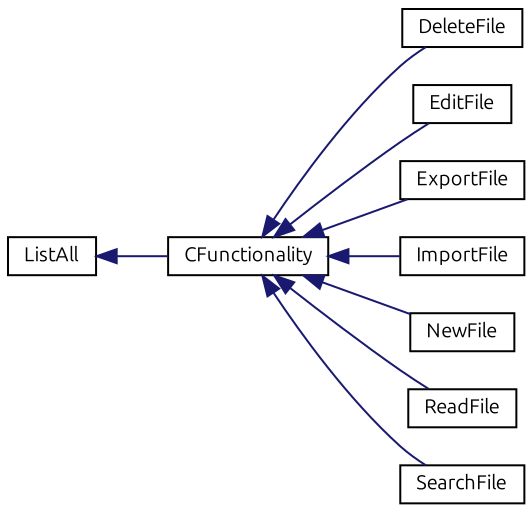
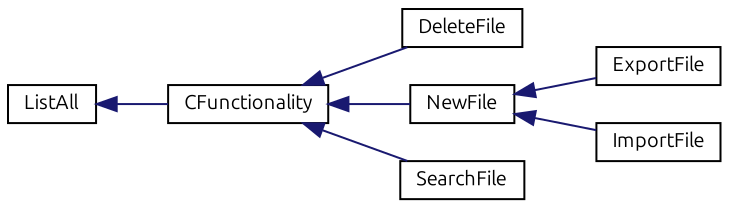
node "EditFile": removed
edge "ExportFile" -> "CFunctionality": now "ExportFile" -> "NewFile"
edge "ImportFile" -> "CFunctionality": now "ImportFile" -> "NewFile"
node "ReadFile": removed
